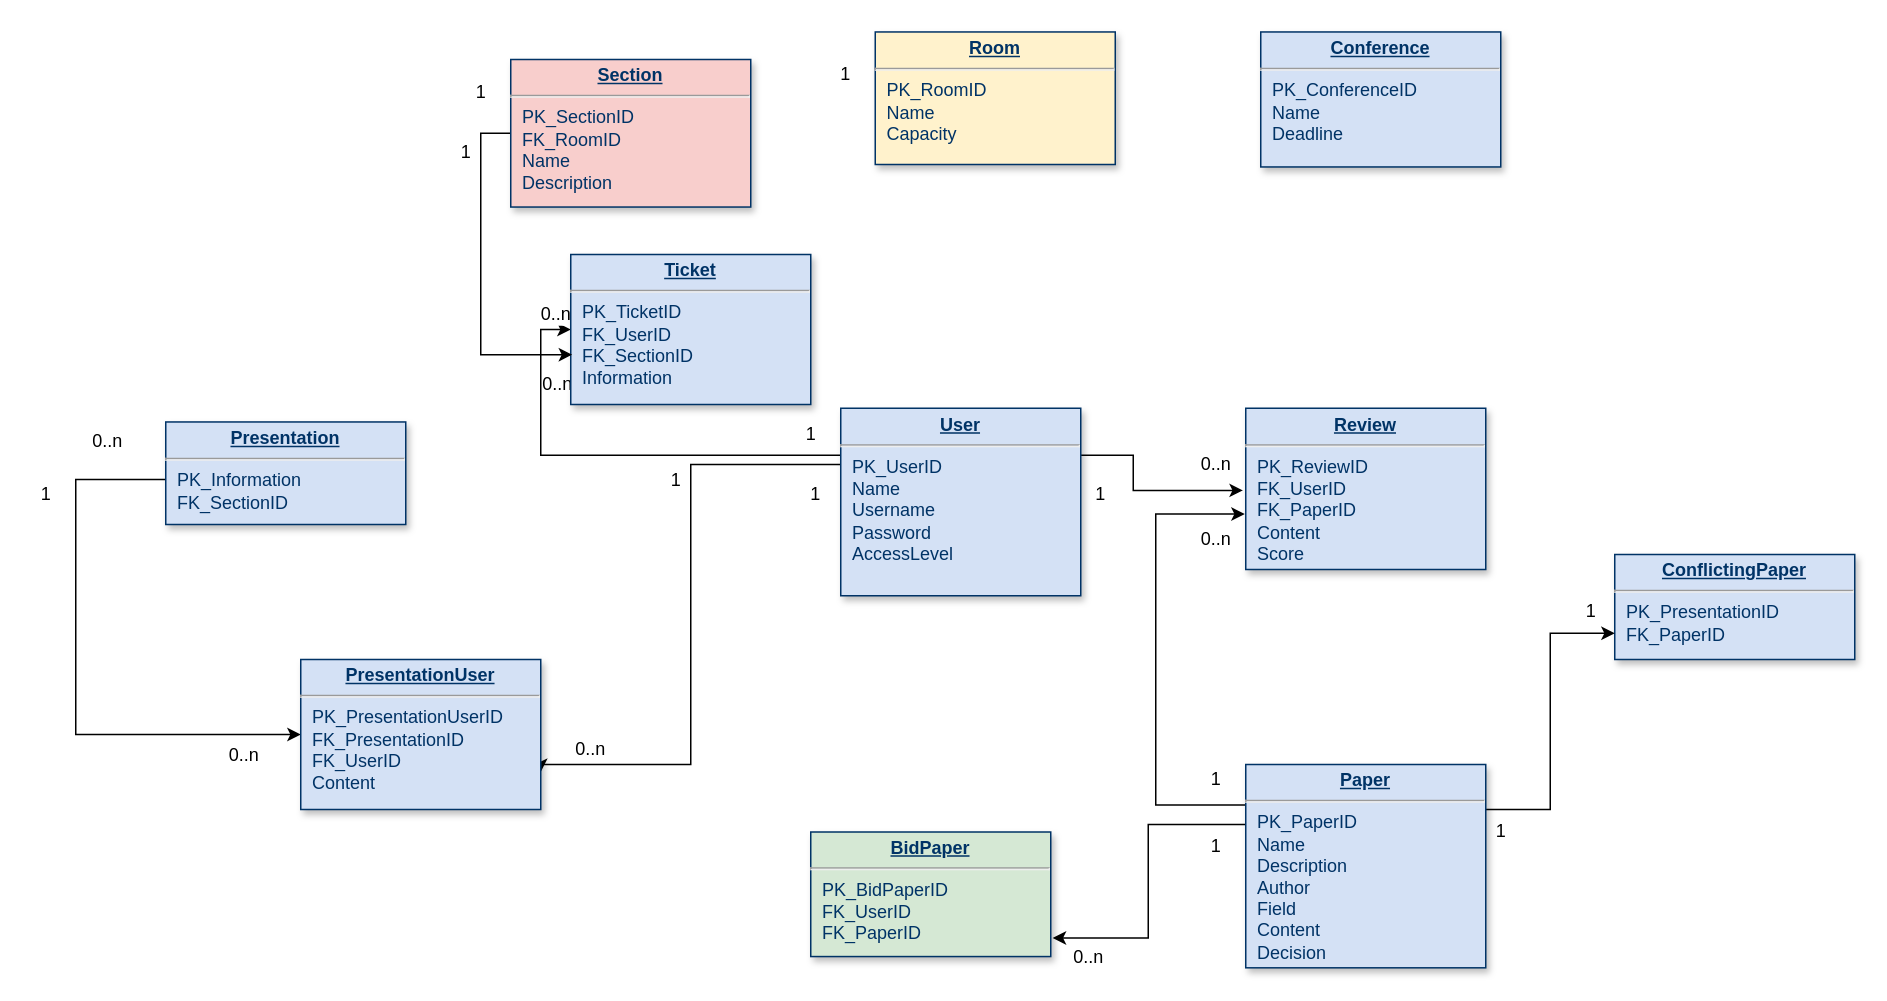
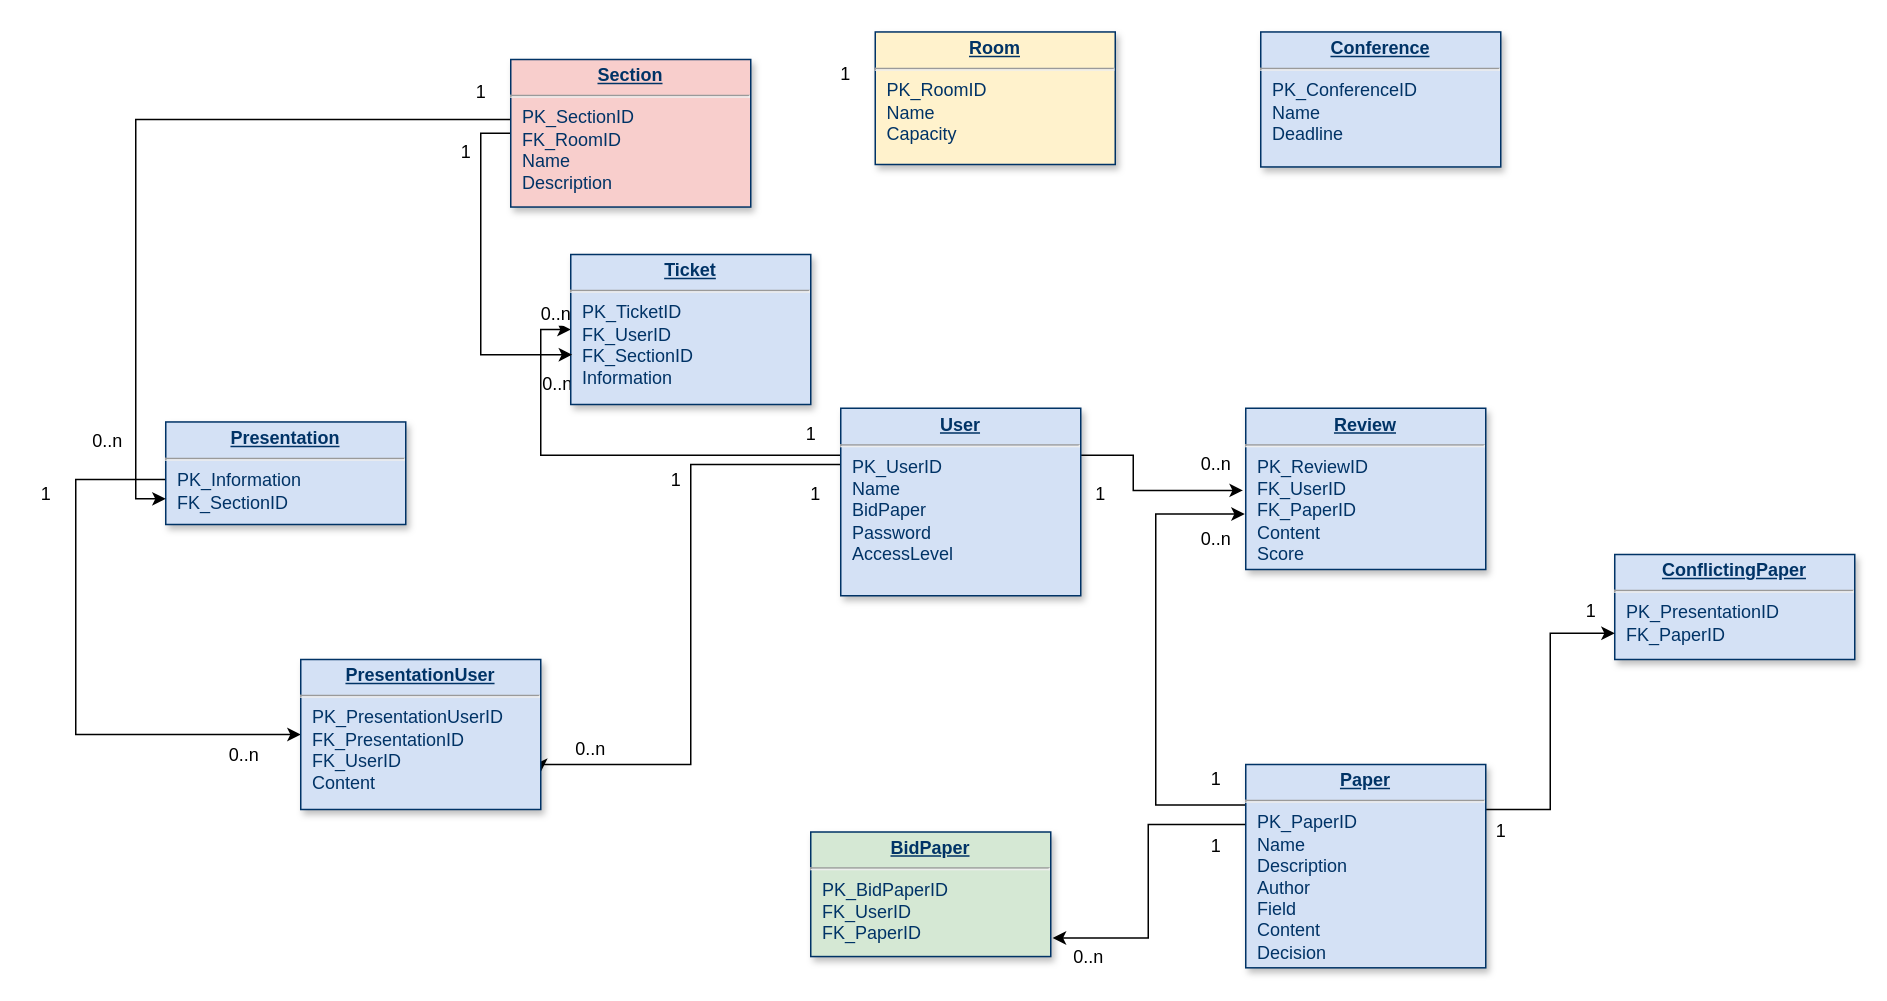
edge "Section PK_SectionID FK_RoomID Name Description" -> "Presentation PK_Information FK_SectionID": added
node "User PK_UserID Name Username Password AccessLevel": label "User PK_UserID Name Username Password AccessLevel" -> "User PK_UserID Name BidPaper Password AccessLevel"
